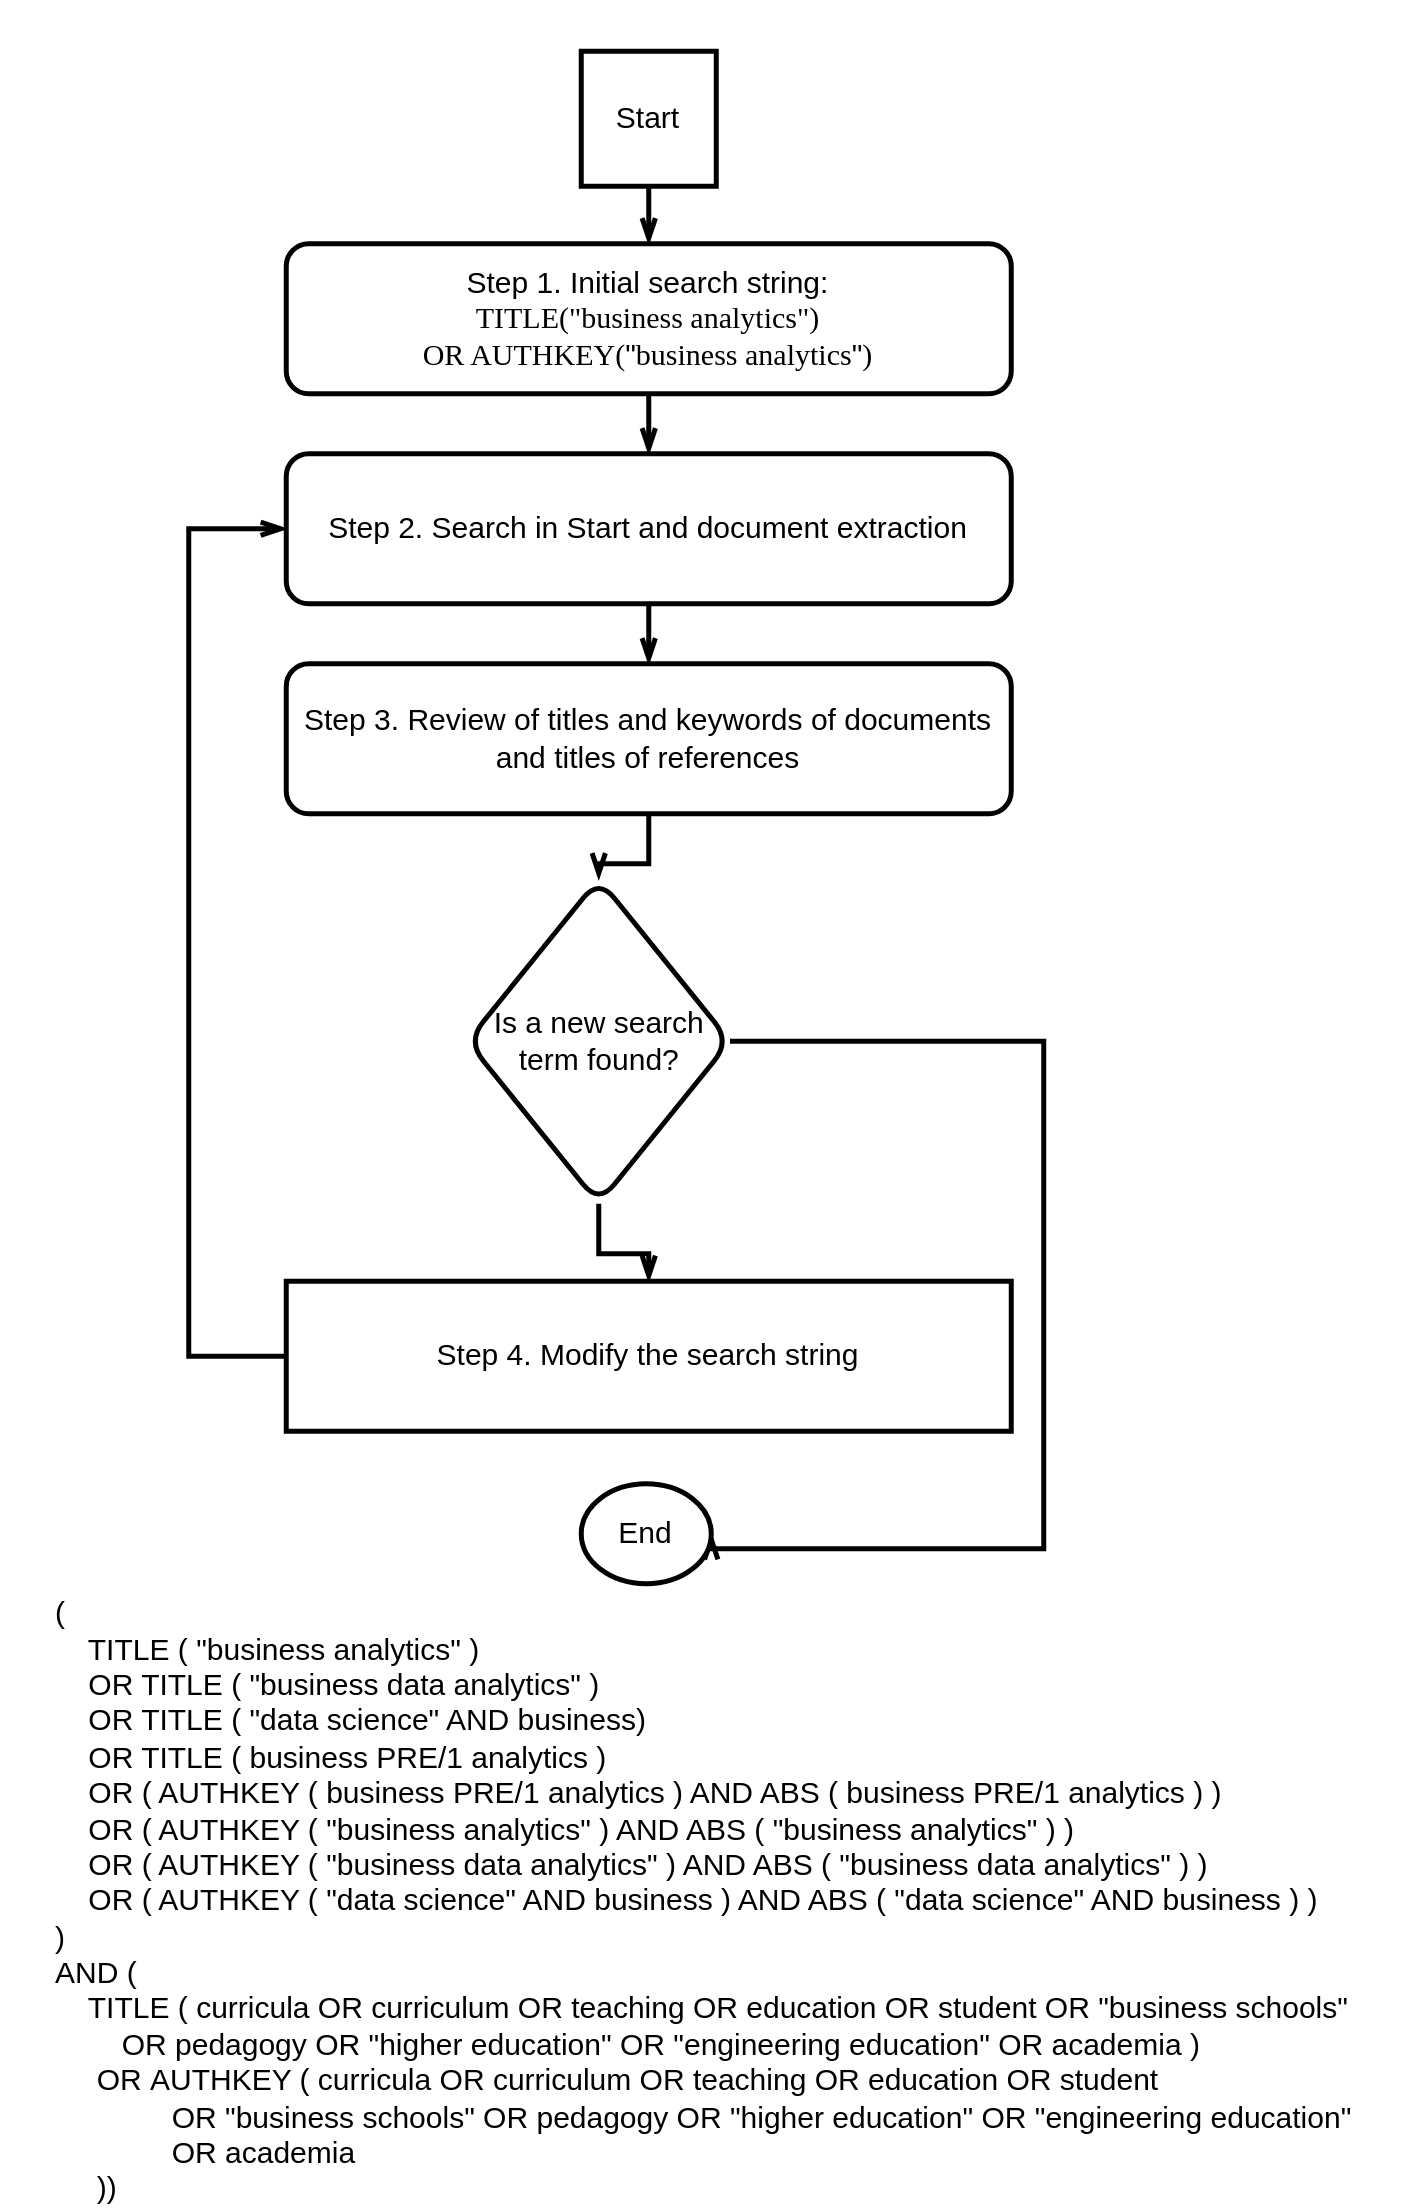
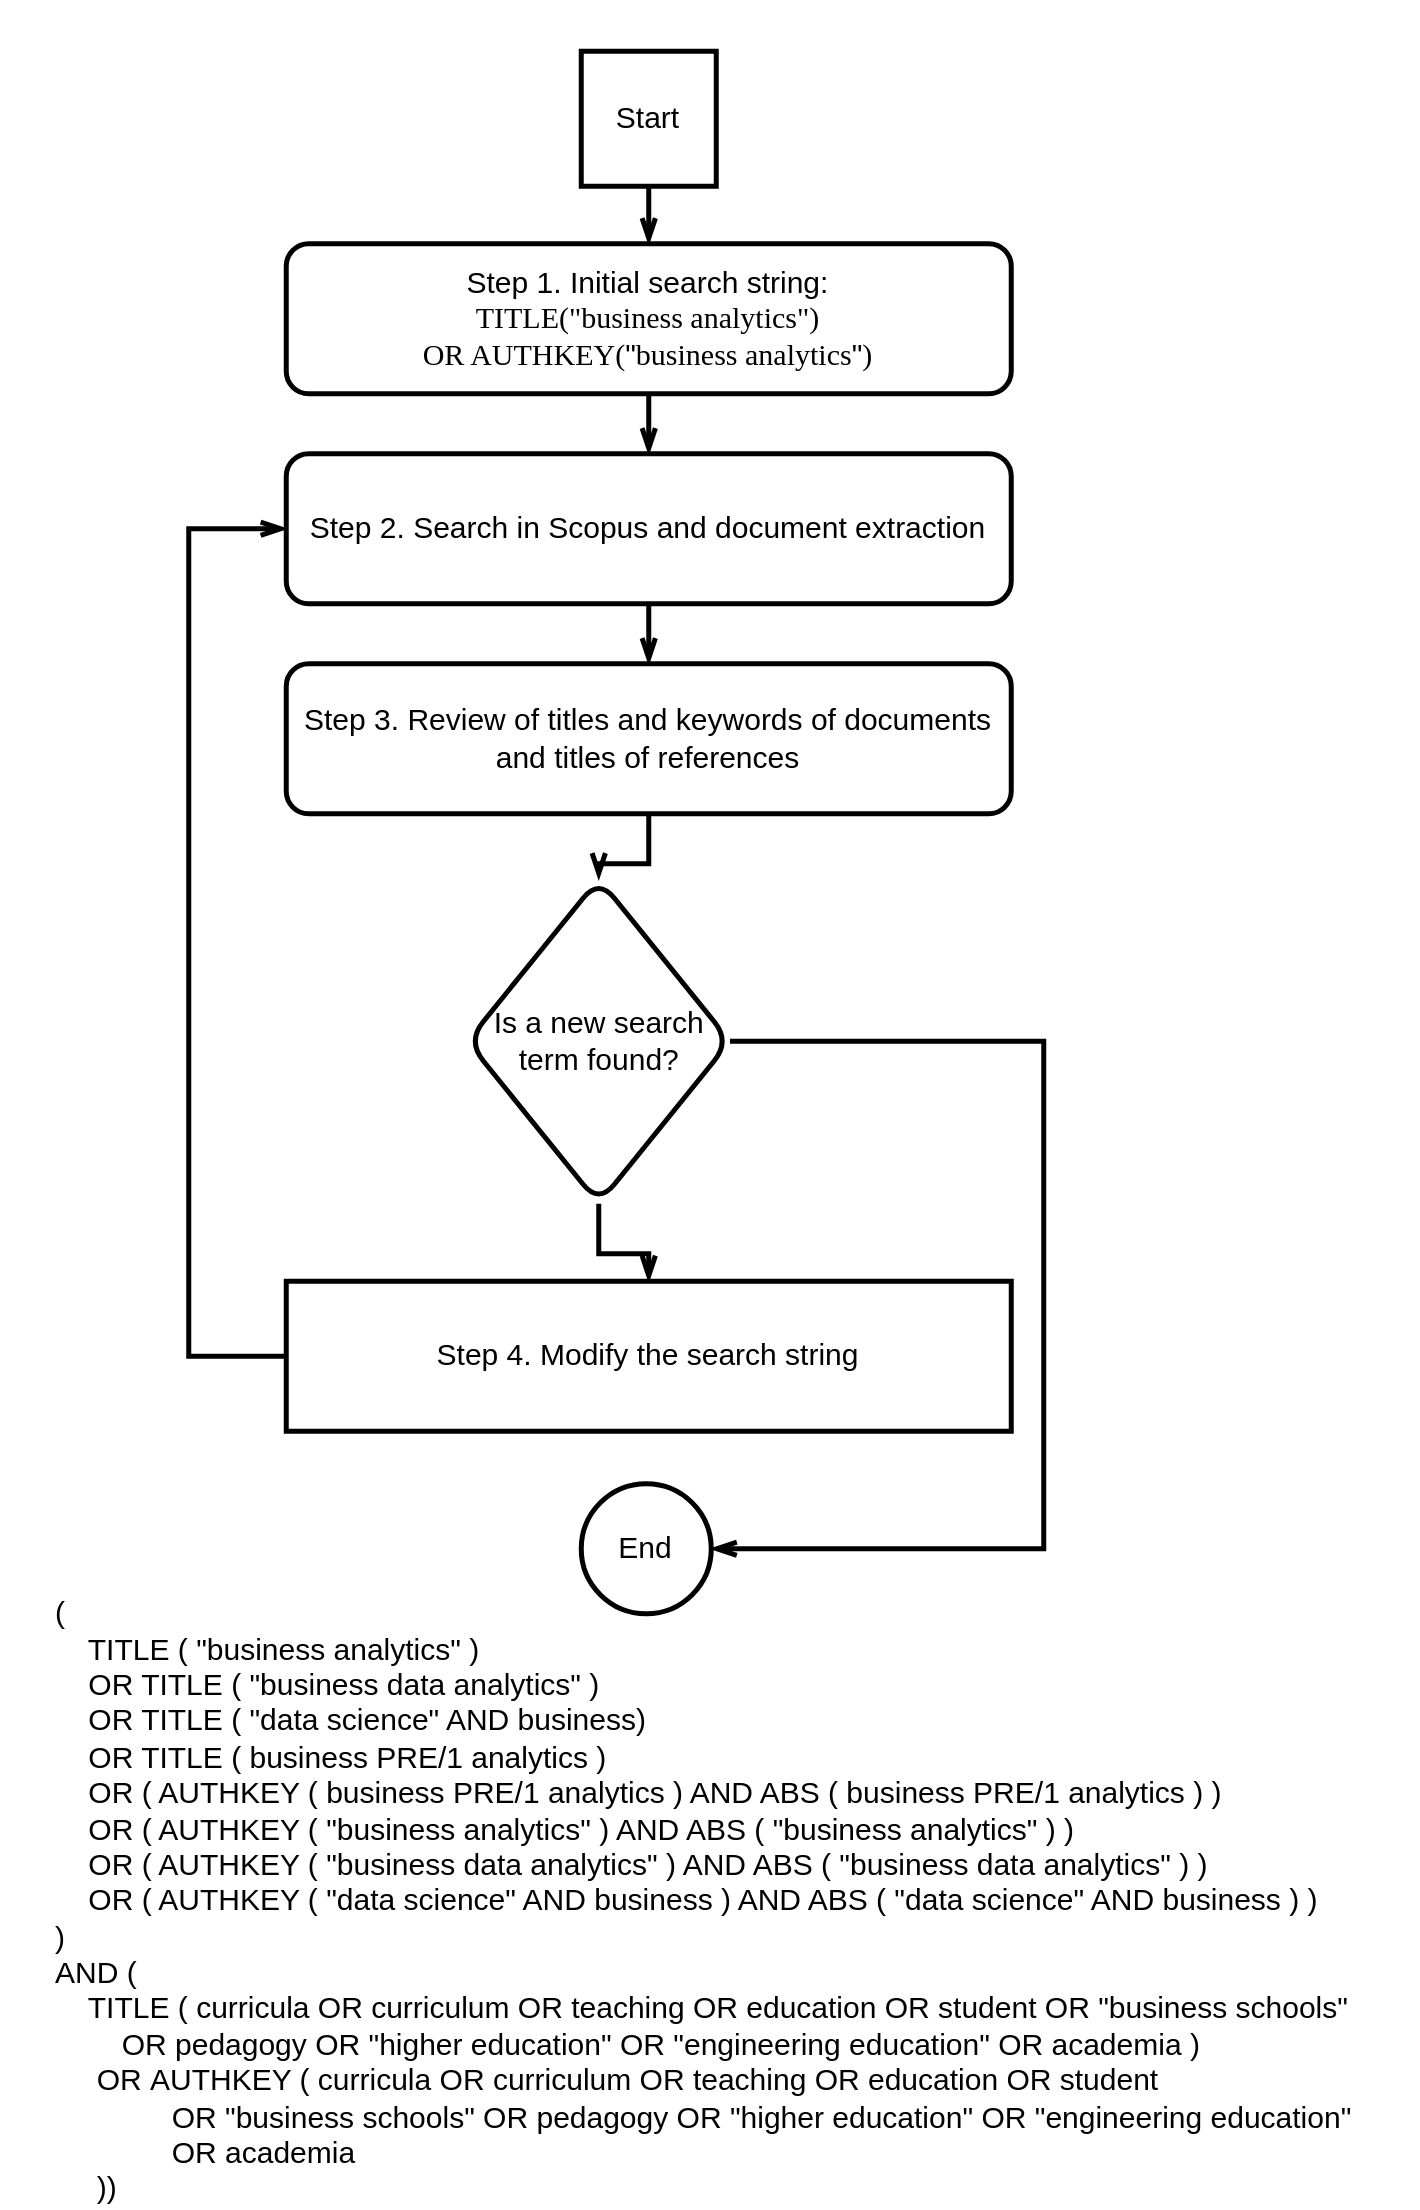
node "Step 2. Search in Start and document extraction": label "Step 2. Search in Start and document extraction" -> "Step 2. Search in Scopus and document extraction"
node "End": size 130x100 -> 130x130
